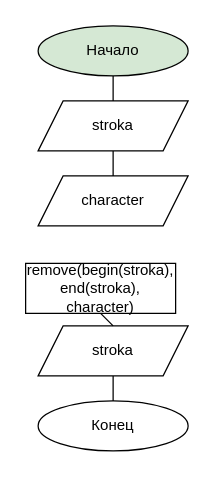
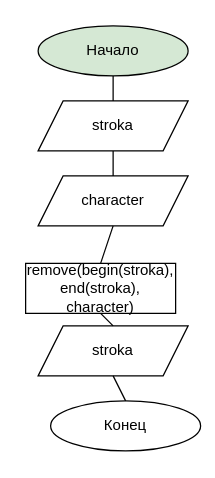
edge "character" -- "remove(begin(stroka), end(stroka), character)": added
node "Конец": moved (113, 426) -> (126, 426)
